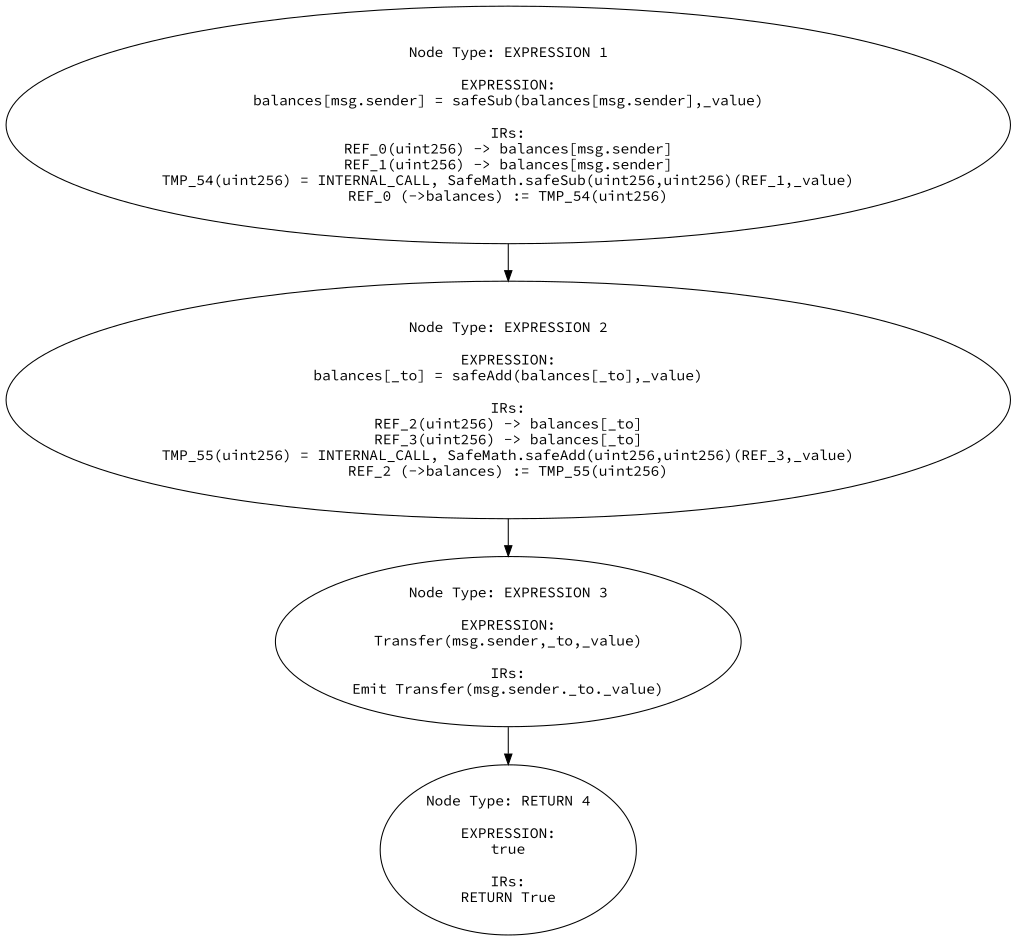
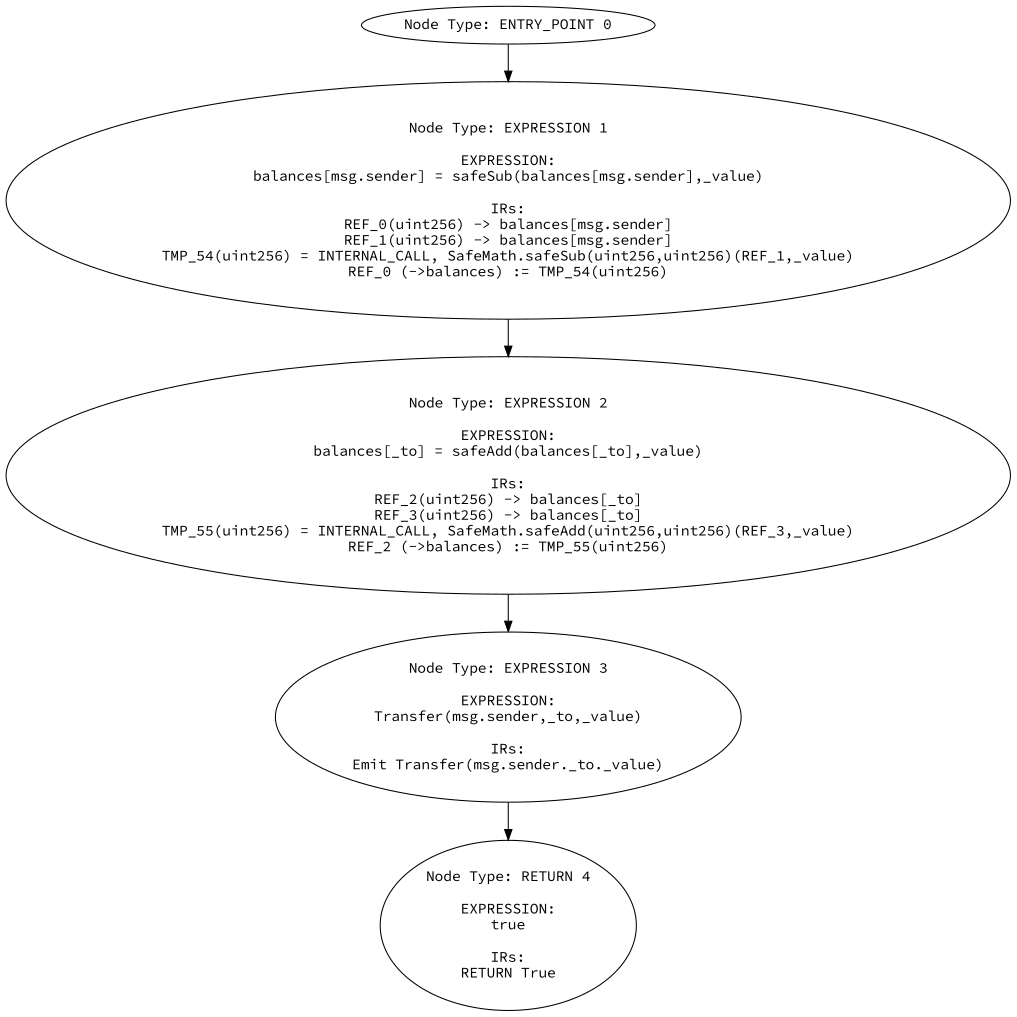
node "Node Type: ENTRY_POINT 0": added
